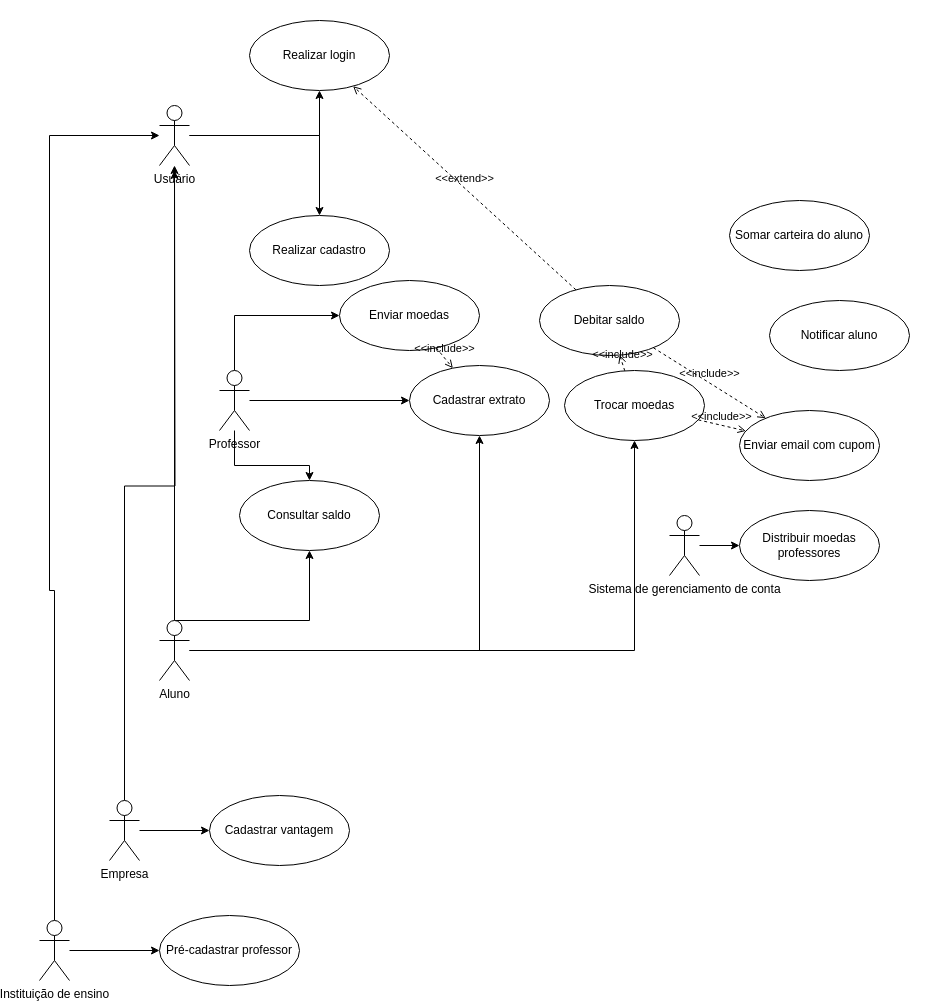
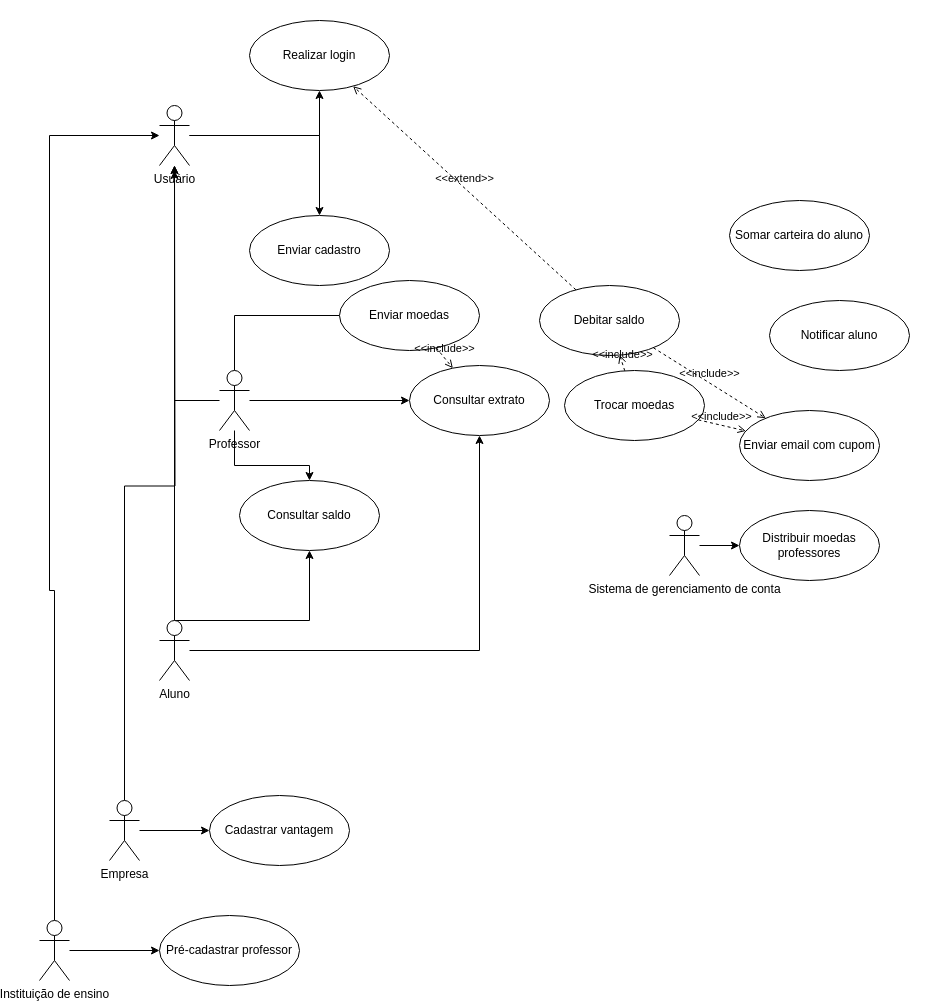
node "Realizar cadastro": label "Realizar cadastro" -> "Enviar cadastro"
edge "Professor" -> "Enviar moedas": arrowhead classic -> none
edge "Professor" -> "Usuário": added
node "Cadastrar extrato": label "Cadastrar extrato" -> "Consultar extrato"
edge "Aluno" -> "Trocar moedas": removed
